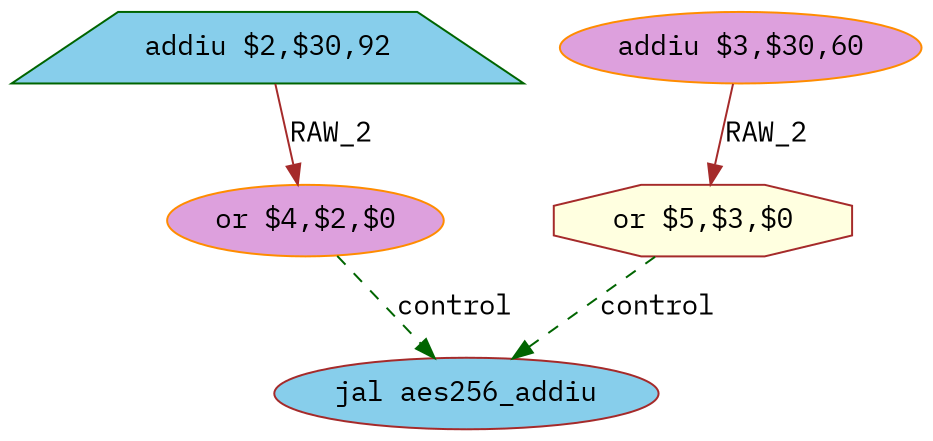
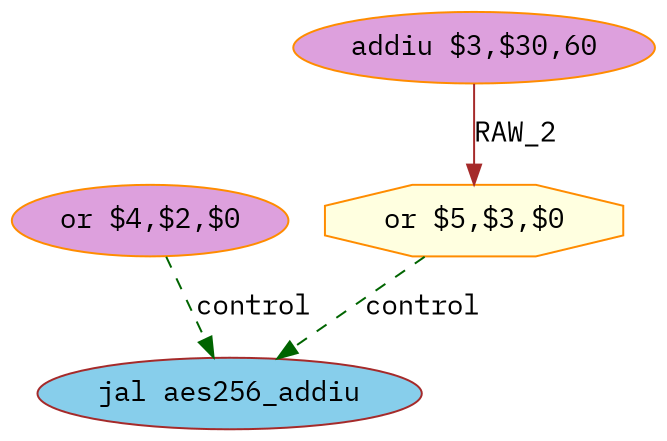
node "addiu $2,$30,92": removed
node "or $5,$3,$0": color brown -> darkorange
